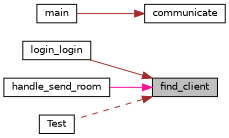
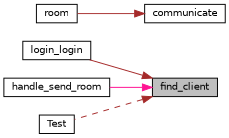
node "main": label "main" -> "room"
